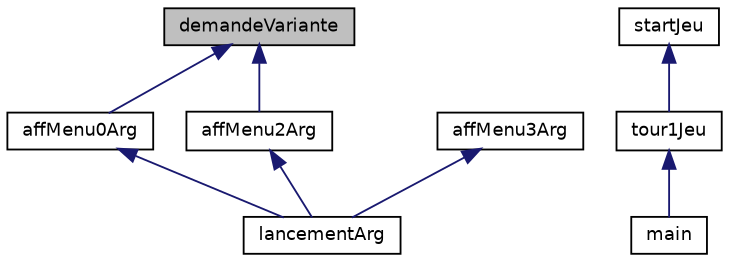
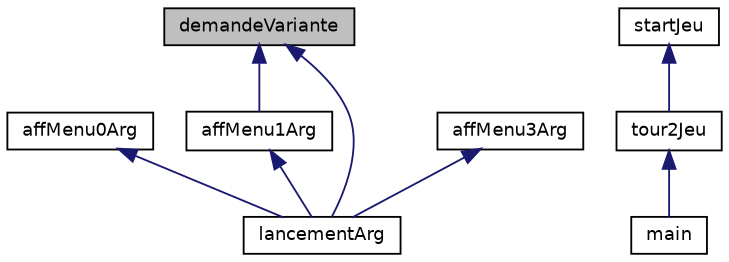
edge "affMenu0Arg" -> "demandeVariante": now "lancementArg" -> "demandeVariante"
node "affMenu2Arg": label "affMenu2Arg" -> "affMenu1Arg"
node "tour1Jeu": label "tour1Jeu" -> "tour2Jeu"
